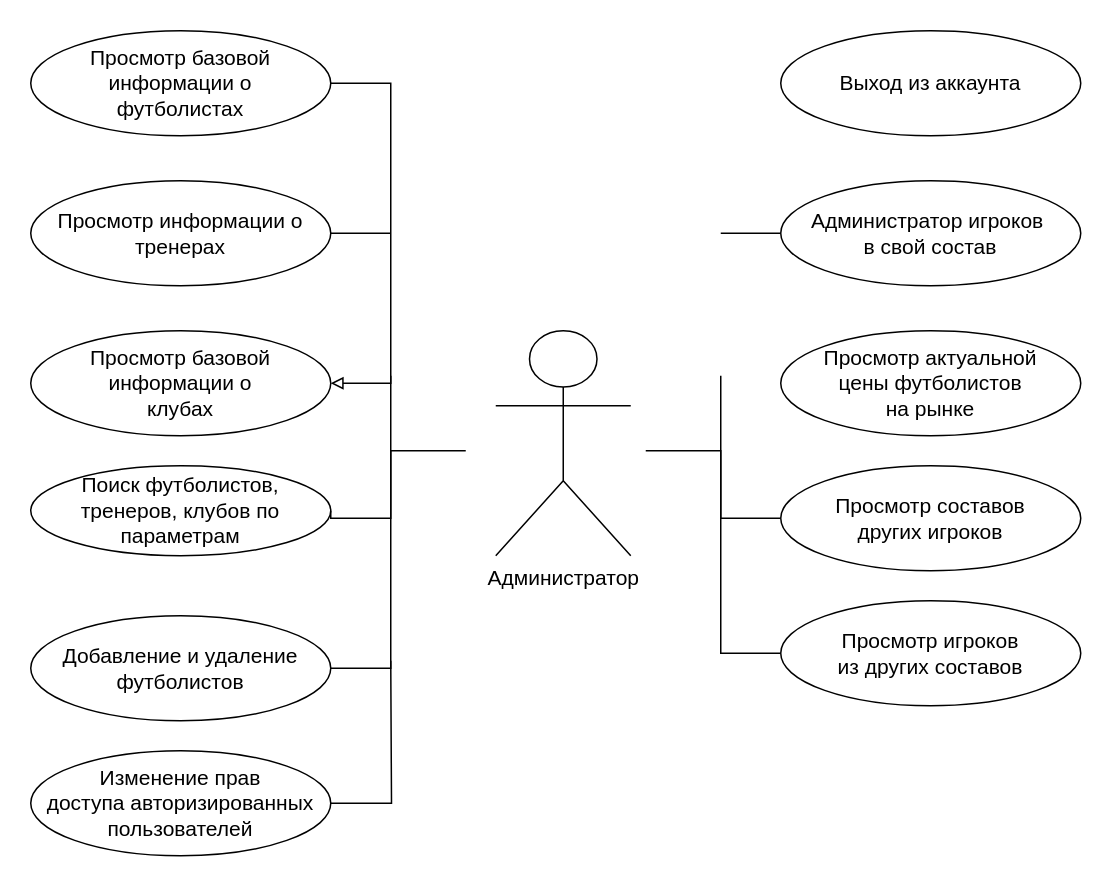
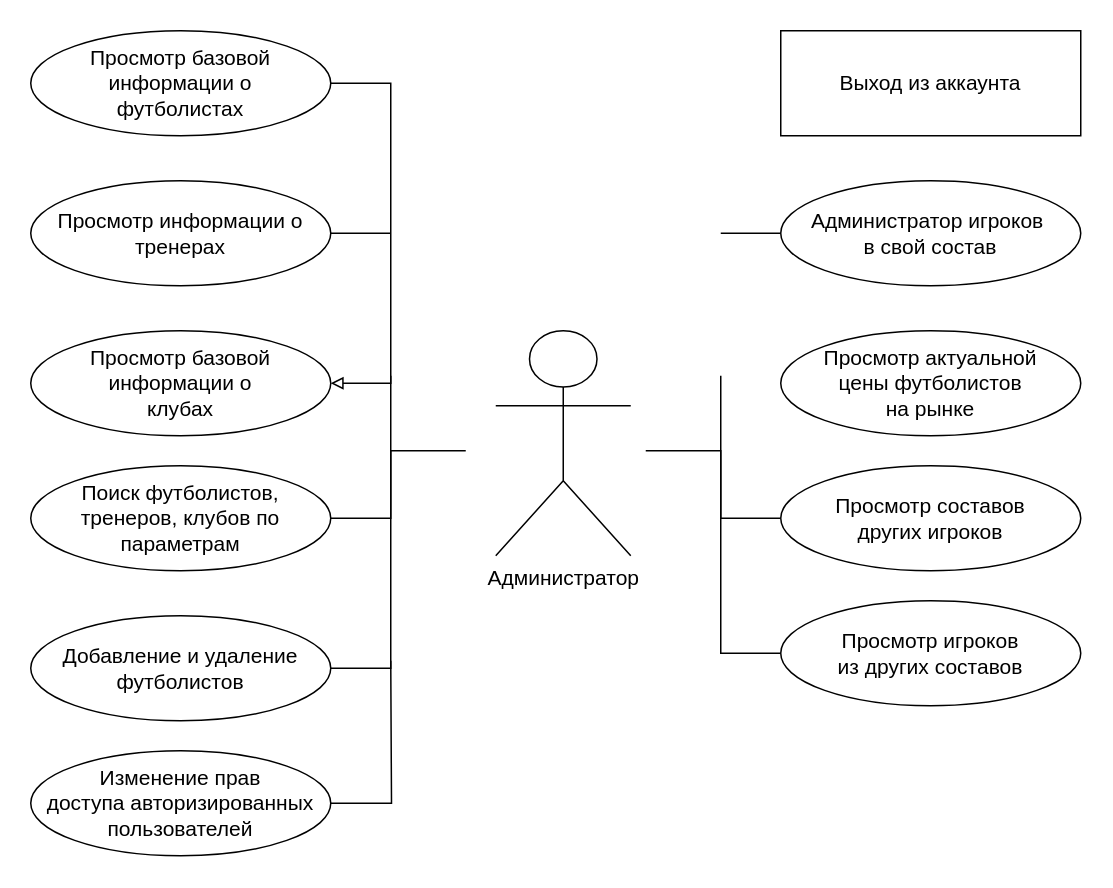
node "Выход из аккаунта": shape ellipse -> rectangle
node "Поиск футболистов, тренеров, клубов по параметрам": size 300x90 -> 300x105
